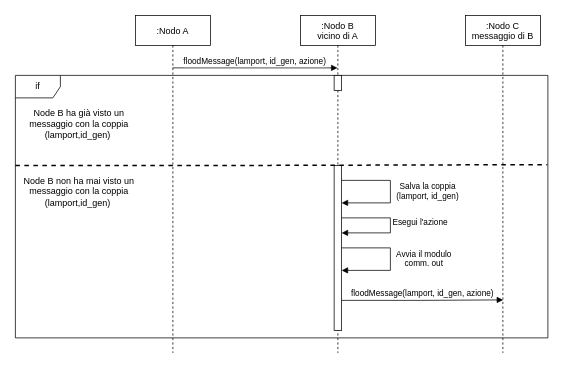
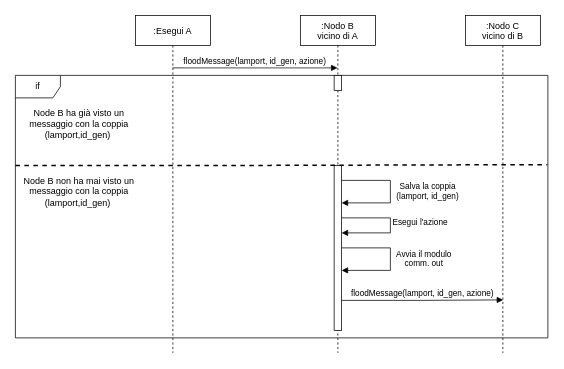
node ":Nodo C messaggio di B": label ":Nodo C messaggio di B" -> ":Nodo C vicino di B"
node ":Nodo A": label ":Nodo A" -> ":Esegui A"
